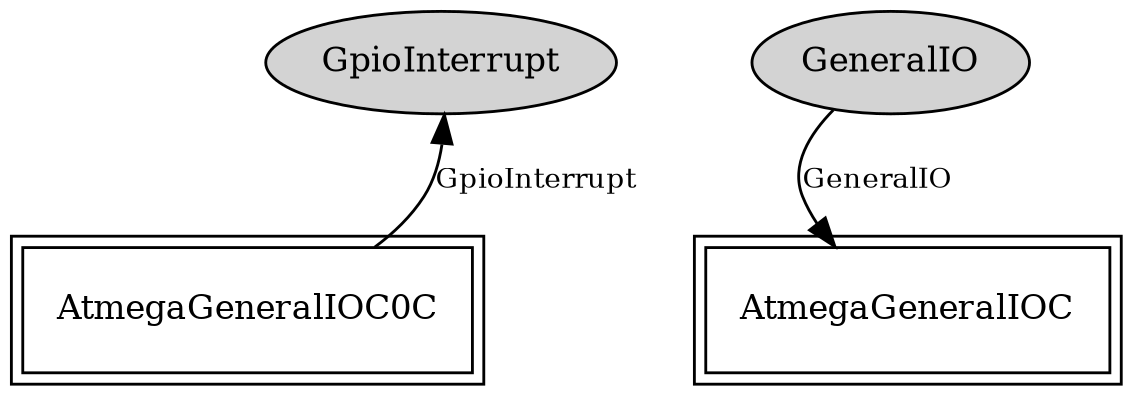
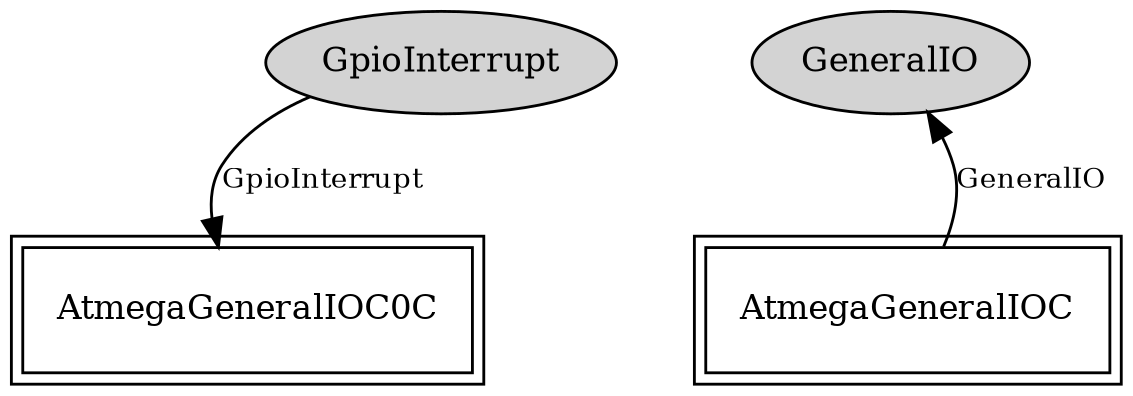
edge "GeneralIO" -> "AtmegaGeneralIOC": reversed
edge "AtmegaGeneralIOC0C" -> "GpioInterrupt": reversed
